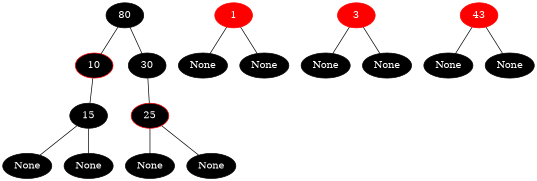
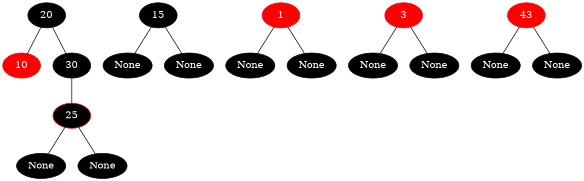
node "80": label "80" -> "20"
node "10": fillcolor black -> red
edge "10" -- "15": removed
